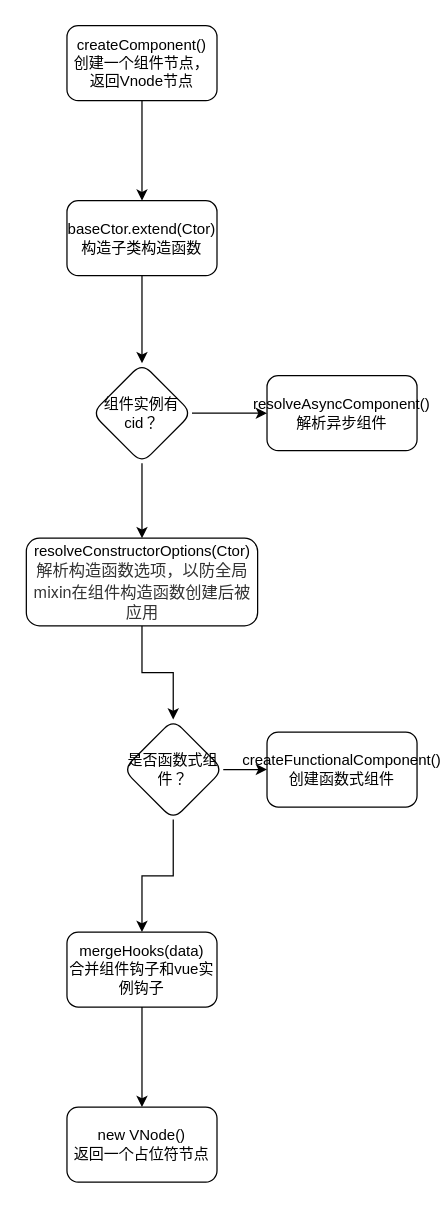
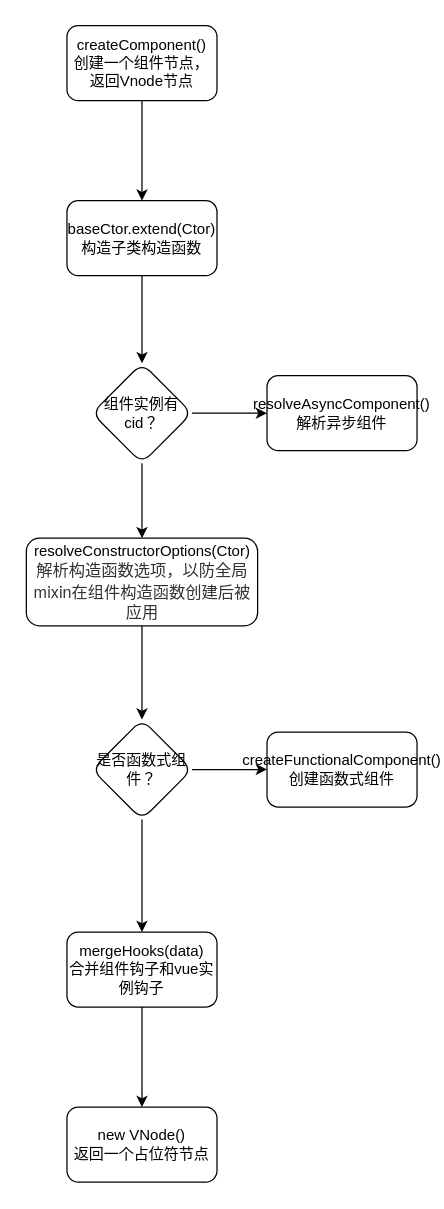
node "是否函数式组件？": moved (173, 769) -> (142, 769)
